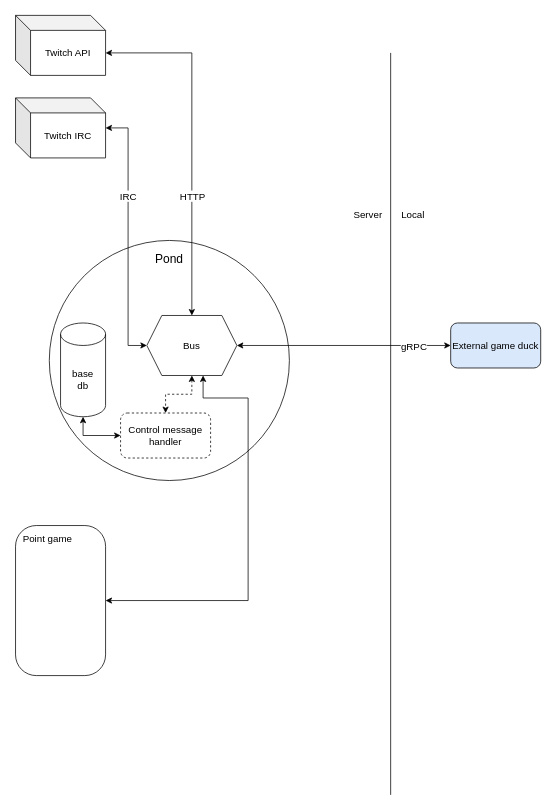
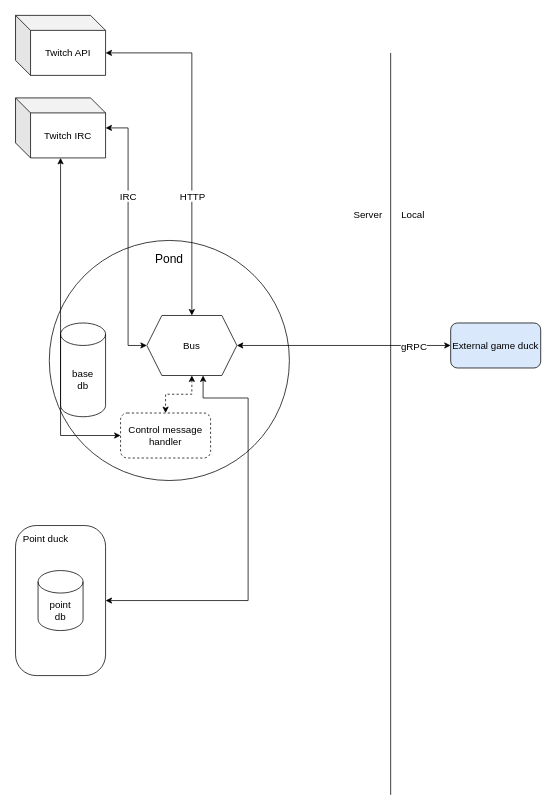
edge "base db" -- "Control message handler": now "Twitch IRC" -- "Control message handler"
node "Point game": label "Point game" -> "Point duck"
node "point db": added
